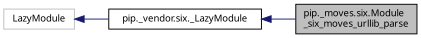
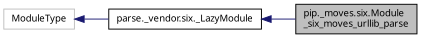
node "LazyModule": label "LazyModule" -> "ModuleType"
node "pip._vendor.six._LazyModule": label "pip._vendor.six._LazyModule" -> "parse._vendor.six._LazyModule"
